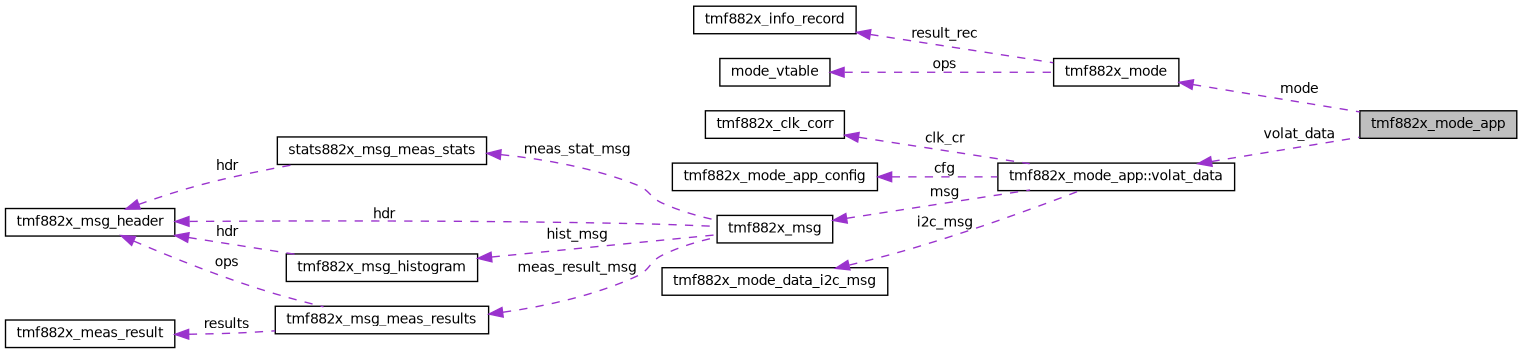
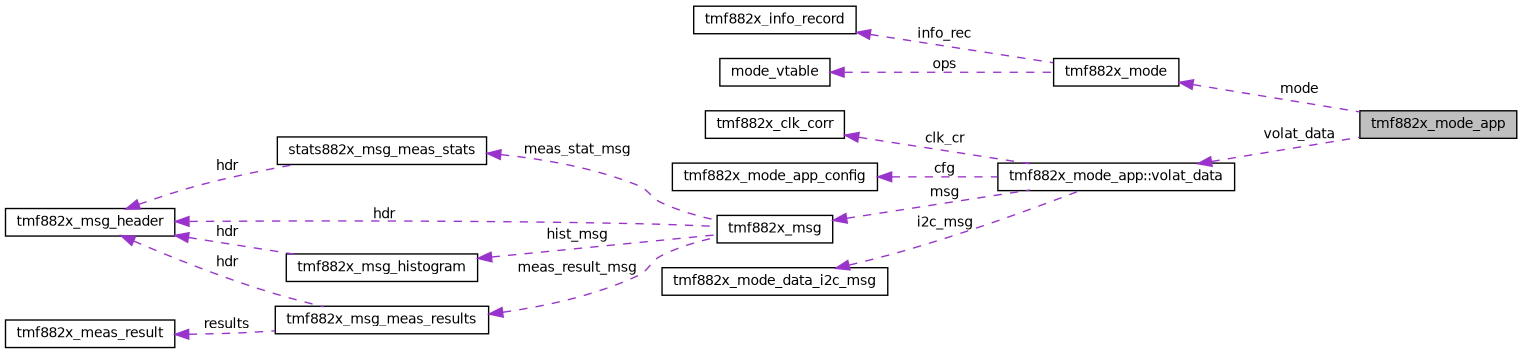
edge "tmf882x_mode" -> "tmf882x_info_record": label " result_rec" -> " info_rec"
edge "tmf882x_msg_meas_results" -> "tmf882x_msg_header": label " ops" -> " hdr"
